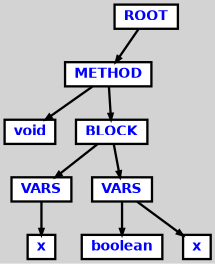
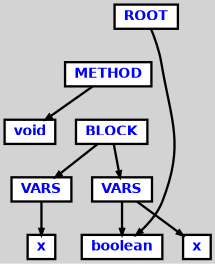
edge "ROOT" -> "METHOD": now "ROOT" -> "boolean"
edge "METHOD" -> "BLOCK": removed
